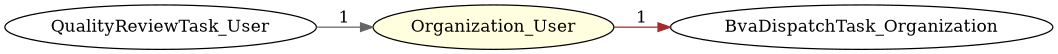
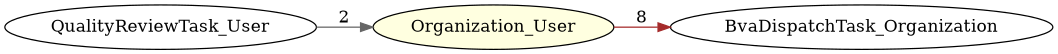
edge "QualityReviewTask_User" -> "Organization_User": label "1" -> "2"
edge "Organization_User" -> "BvaDispatchTask_Organization": label "1" -> "8"
